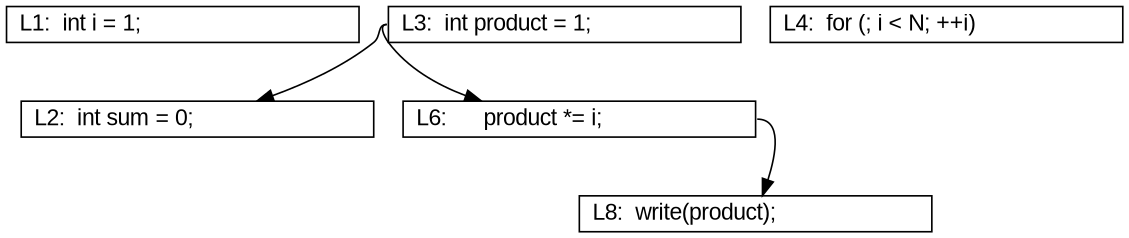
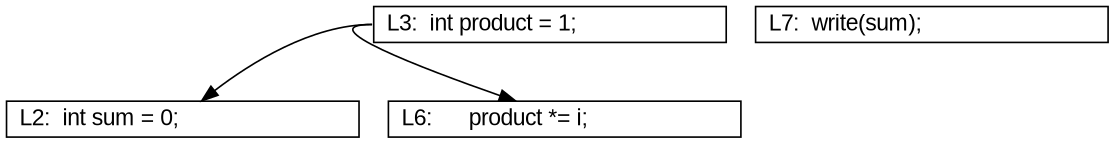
node "L1:  int i = 1;": removed
node "L7:  write(sum);": added
node "L4:  for (; i < N; ++i)": removed
node "L8:  write(product);": removed
